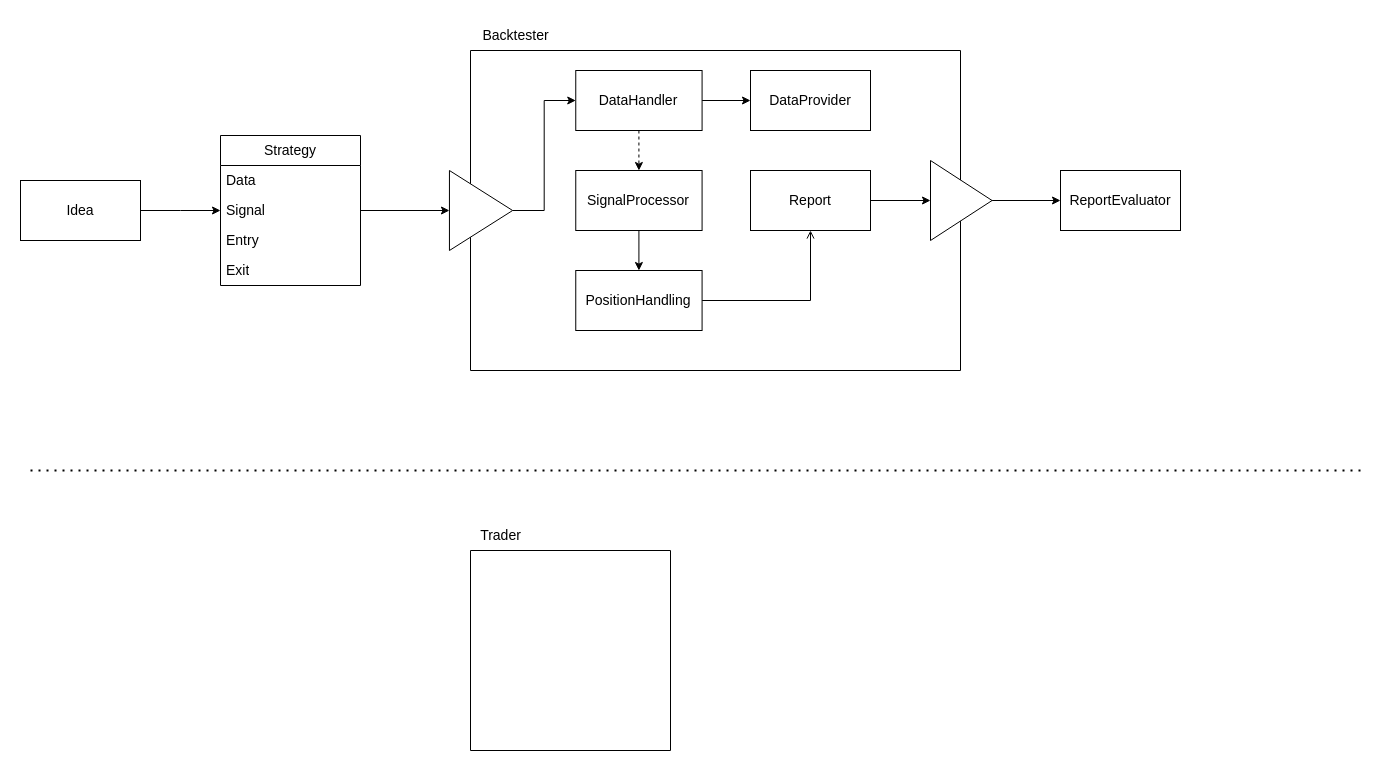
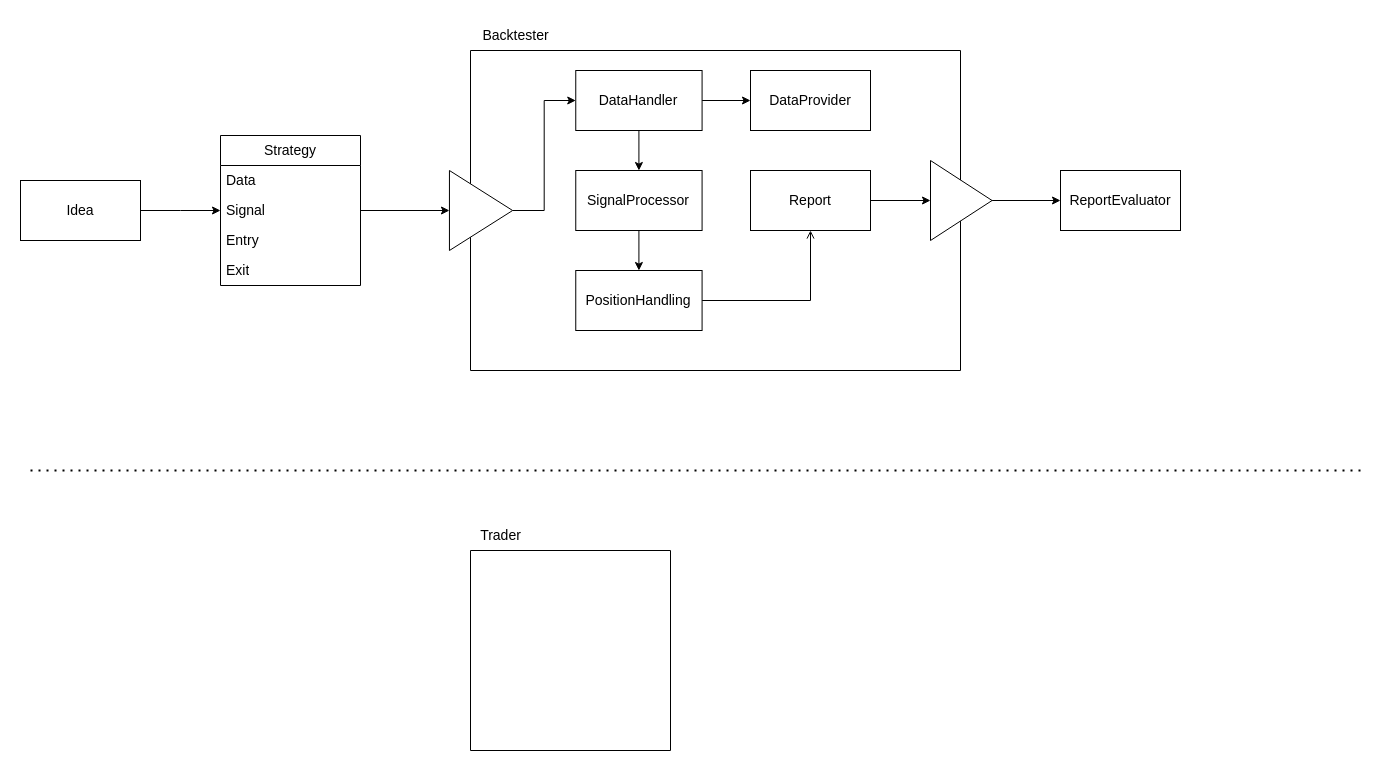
edge "DataHandler" -> "SignalProcessor": style dashed -> solid
